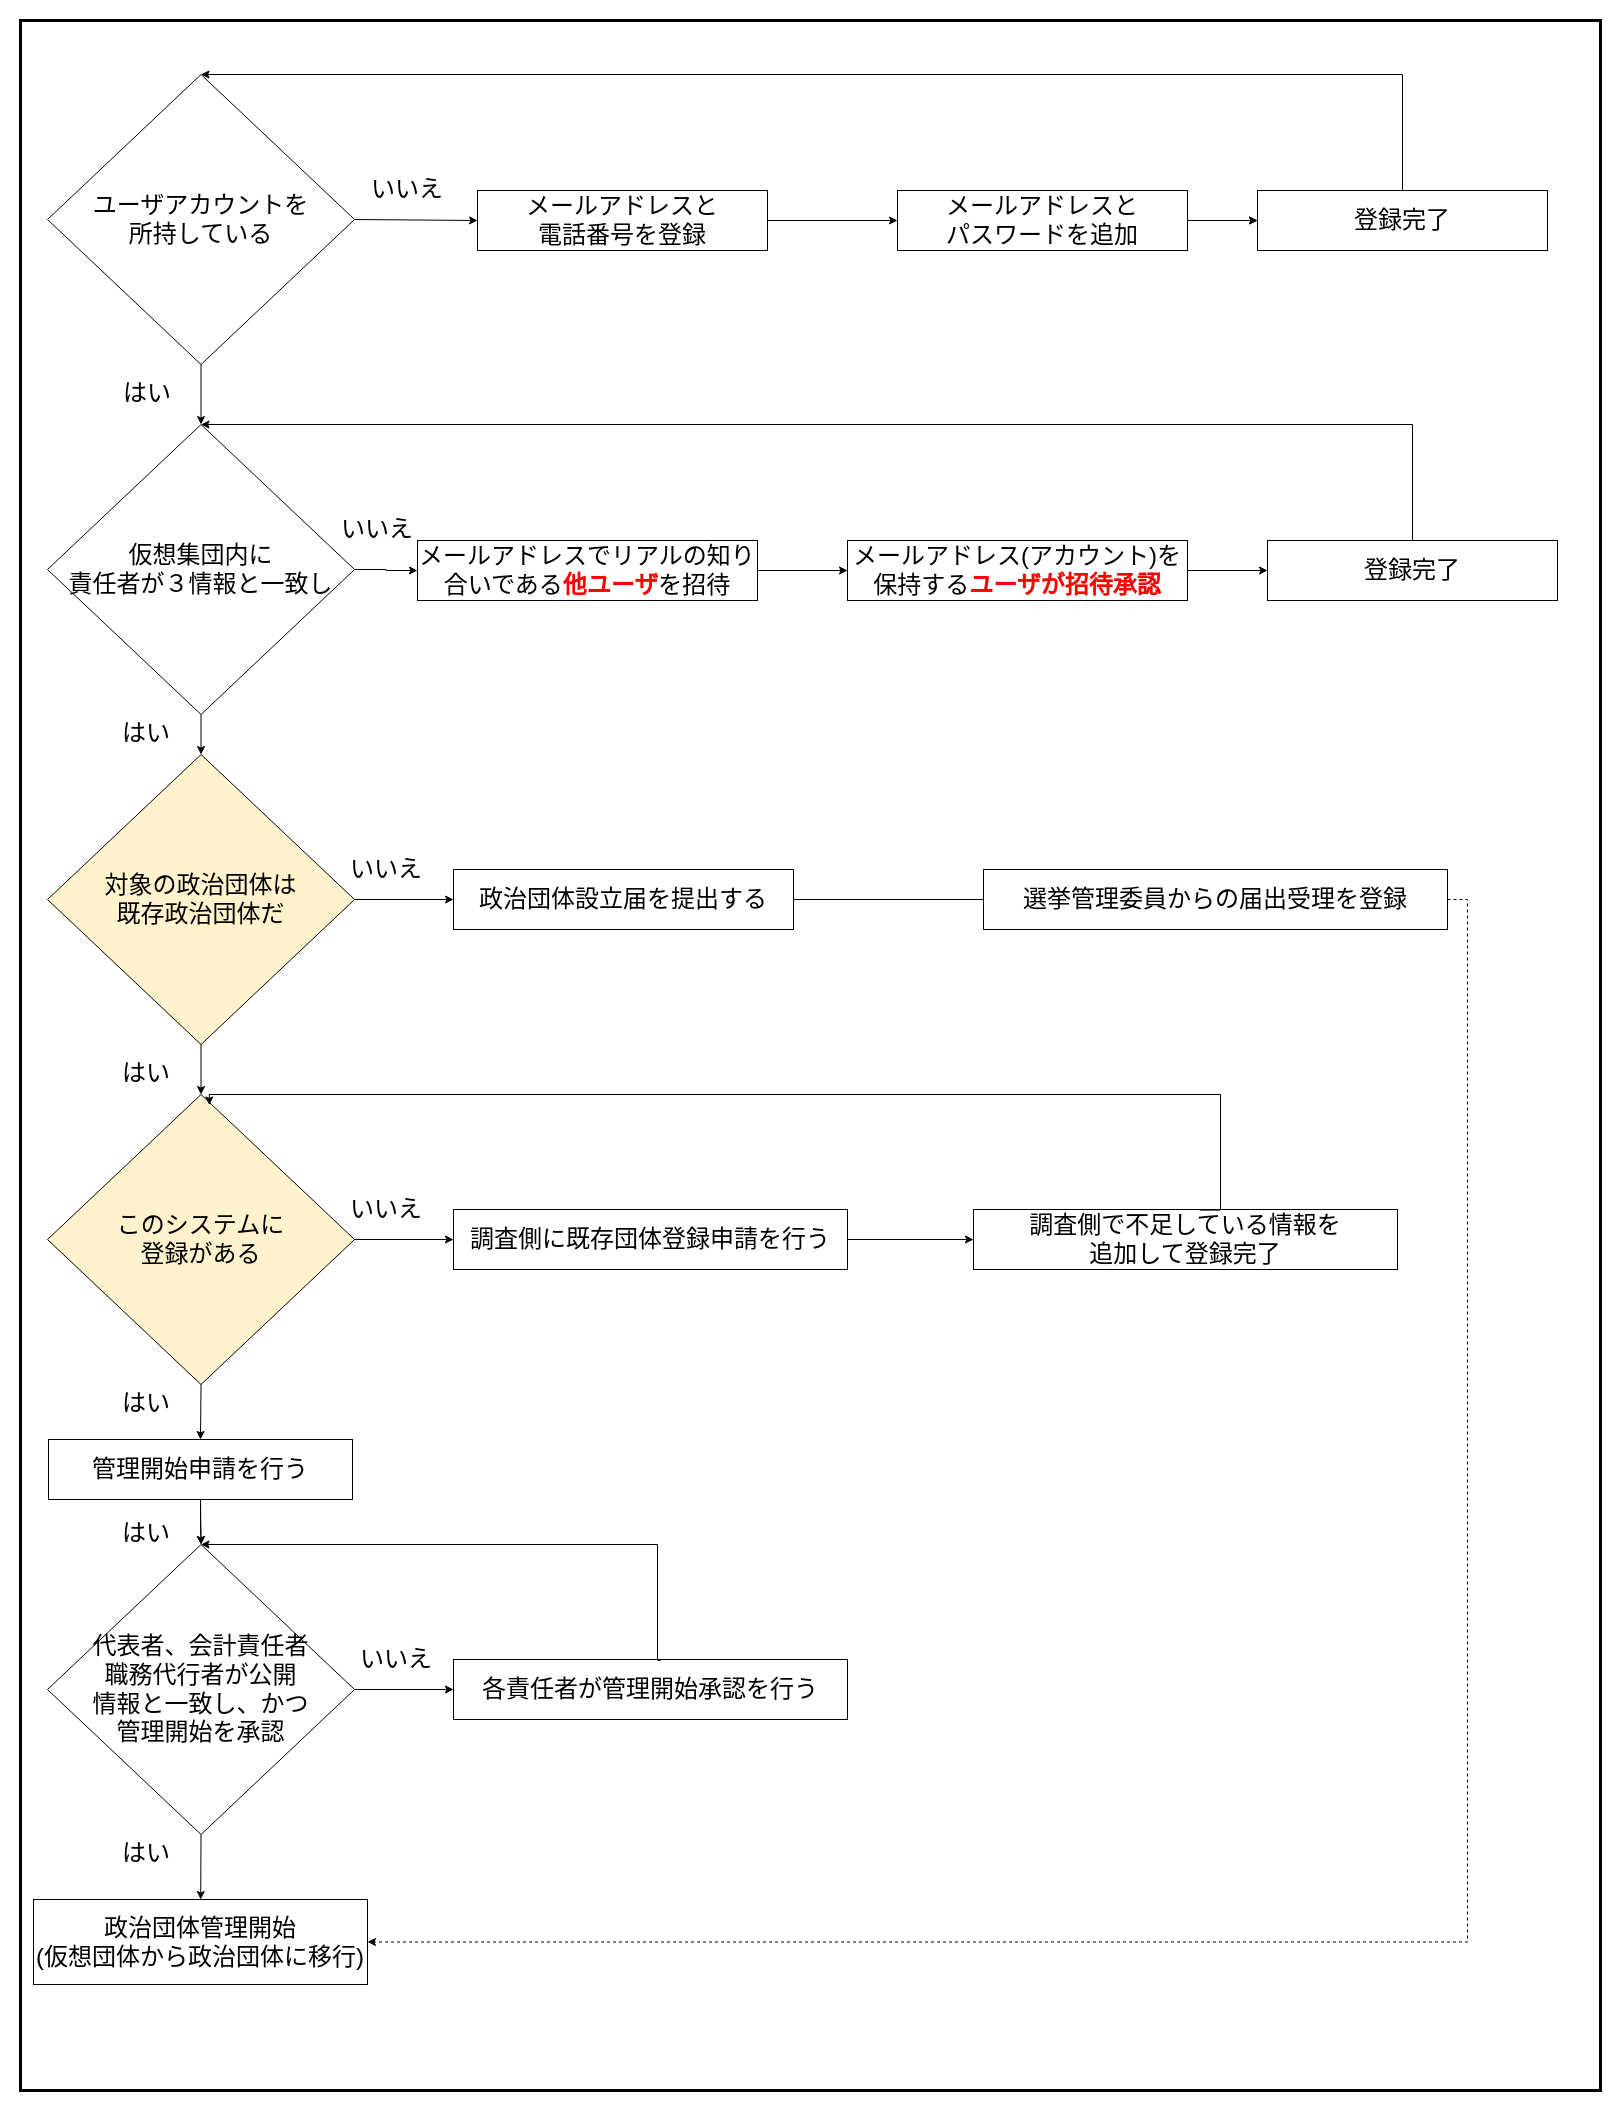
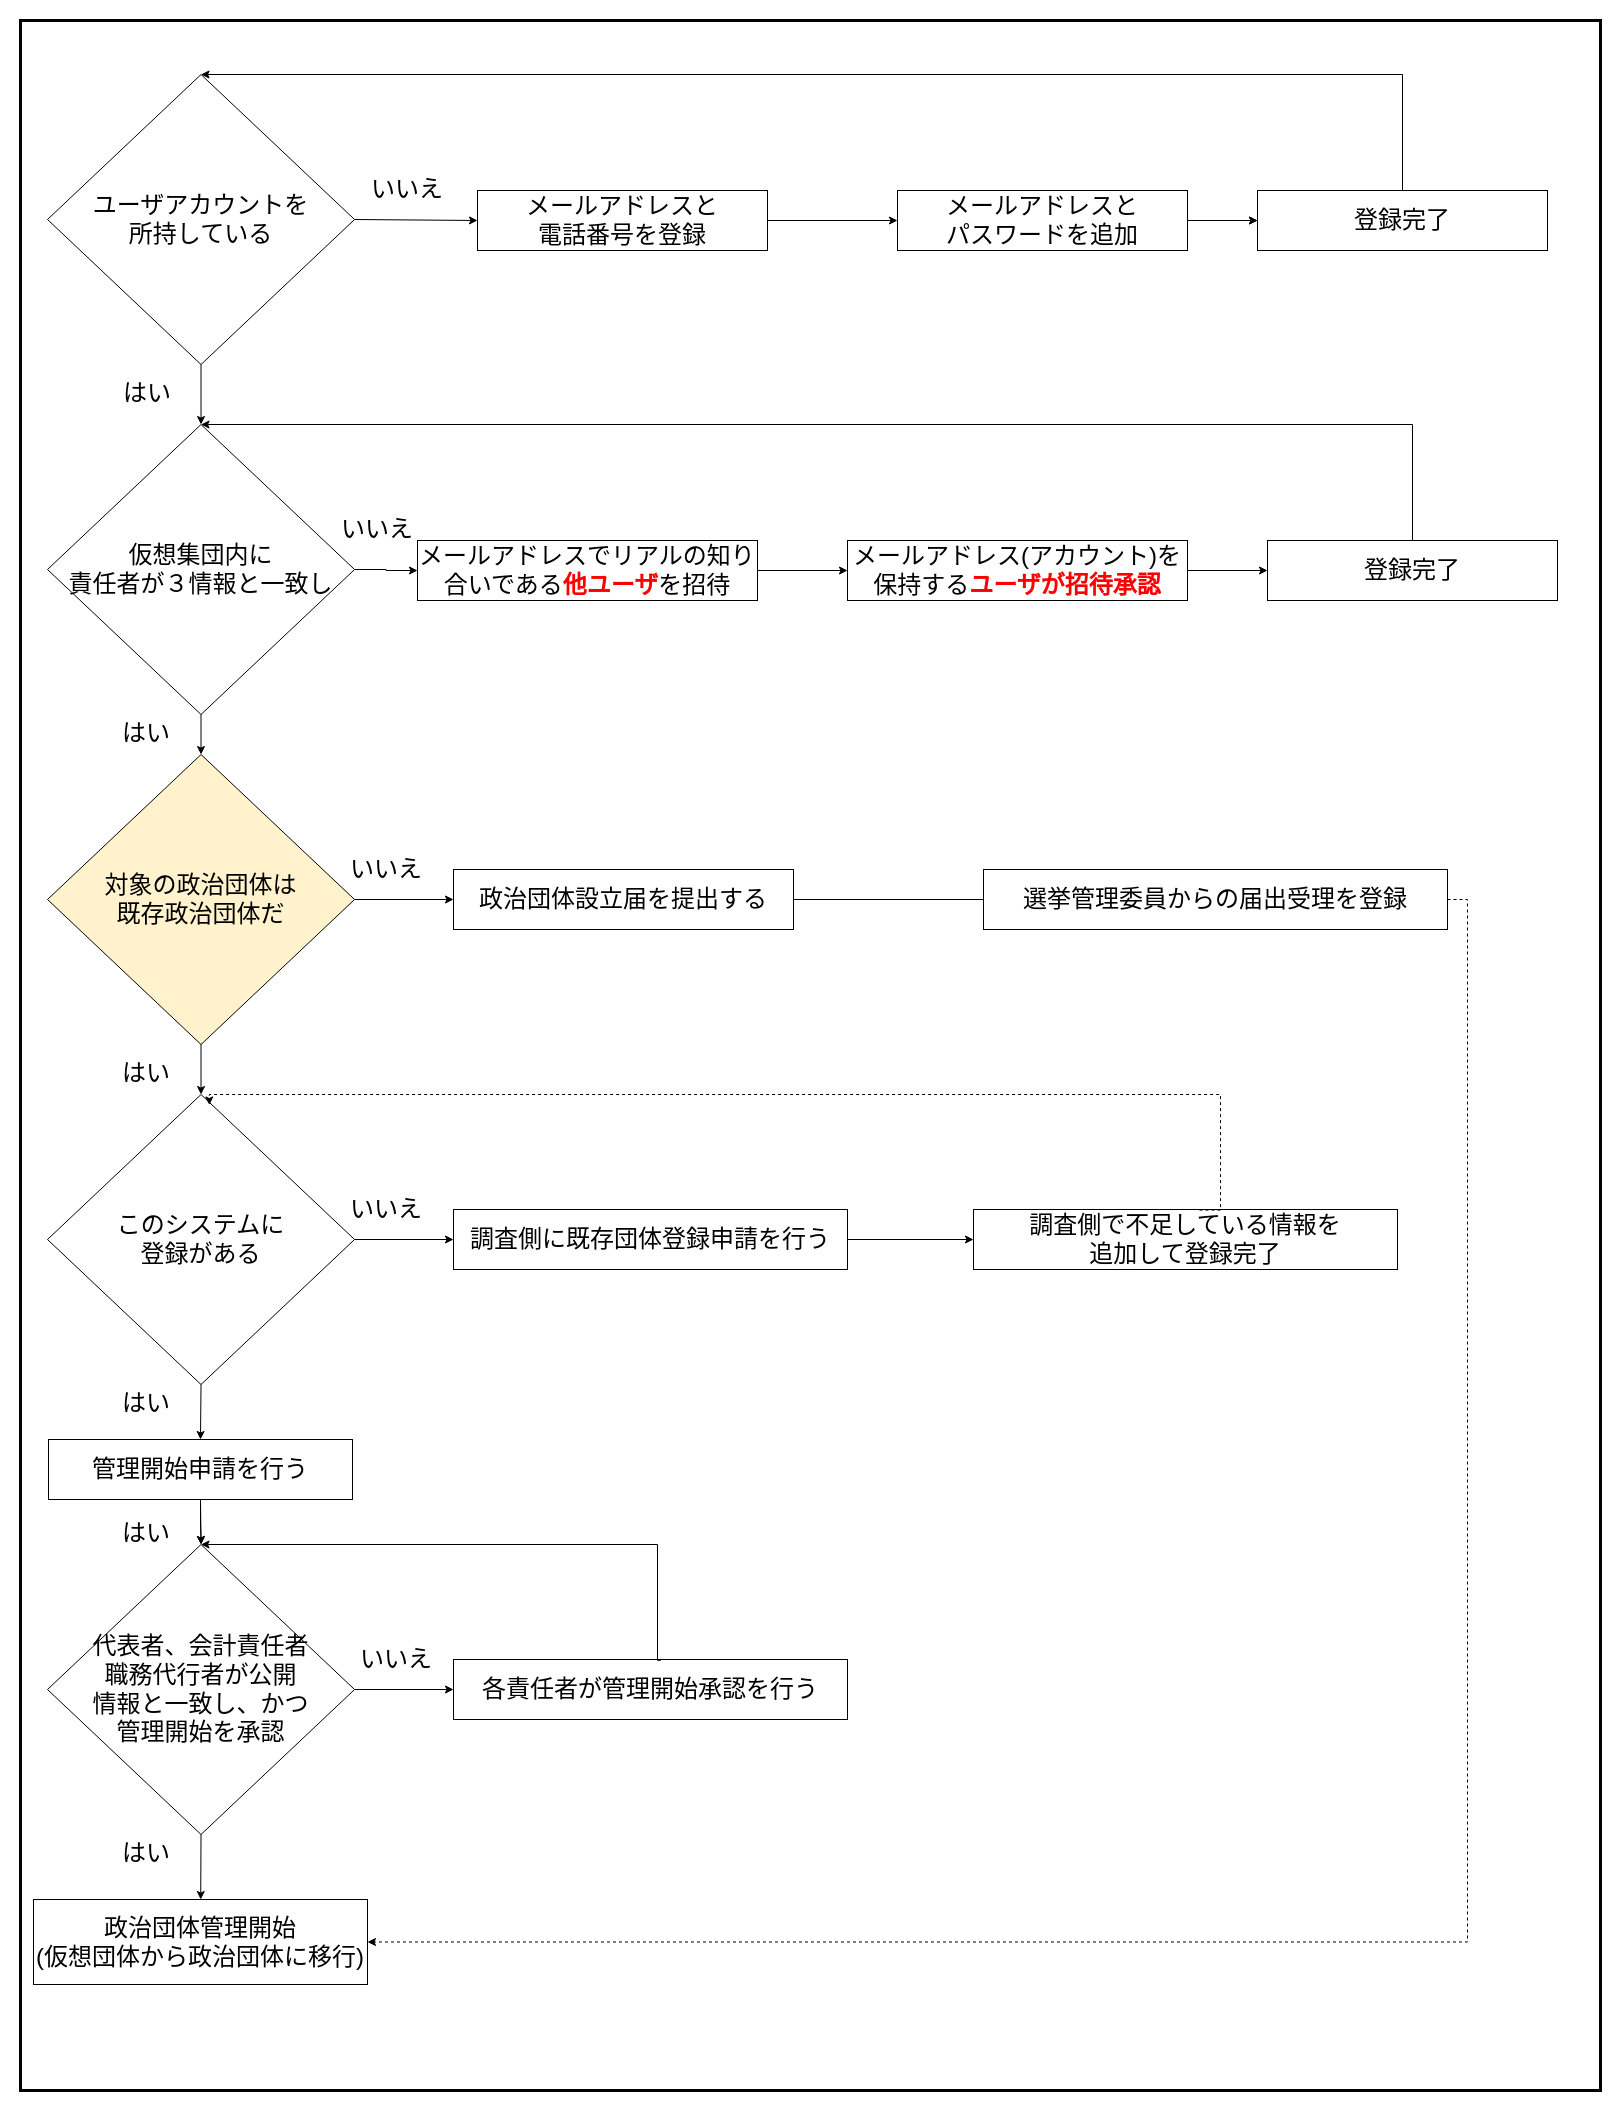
edge "調査側で不足している情報を 追加して登録完了" -> "このシステムに 登録がある": style solid -> dashed
node "このシステムに 登録がある": fillcolor #fff2cc -> #ffffff
